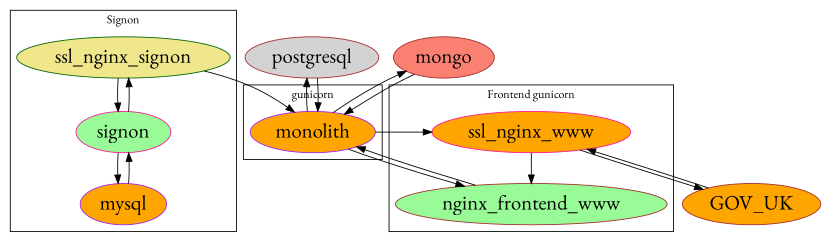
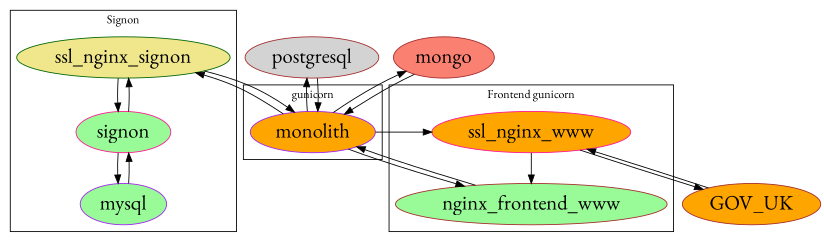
edge "monolith" -> "ssl_nginx_signon": added
node "mysql": fillcolor orange -> palegreen
